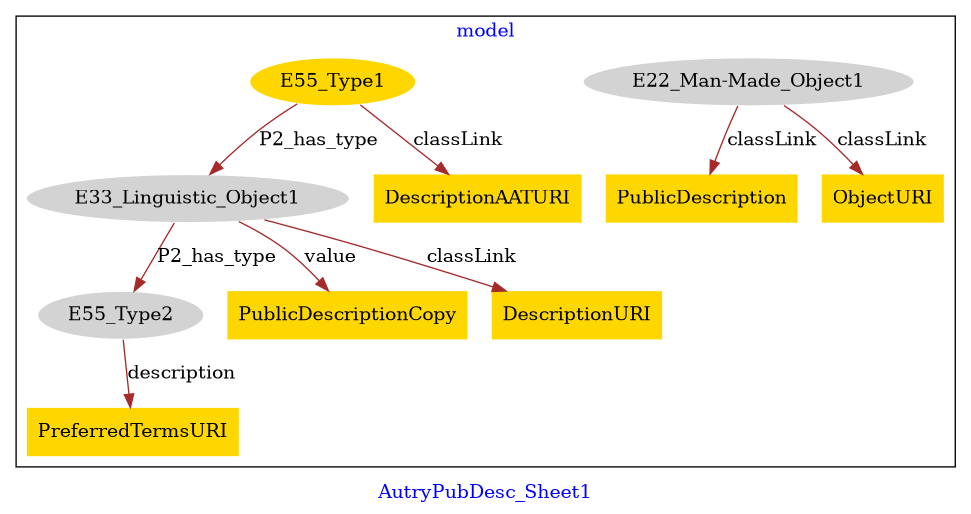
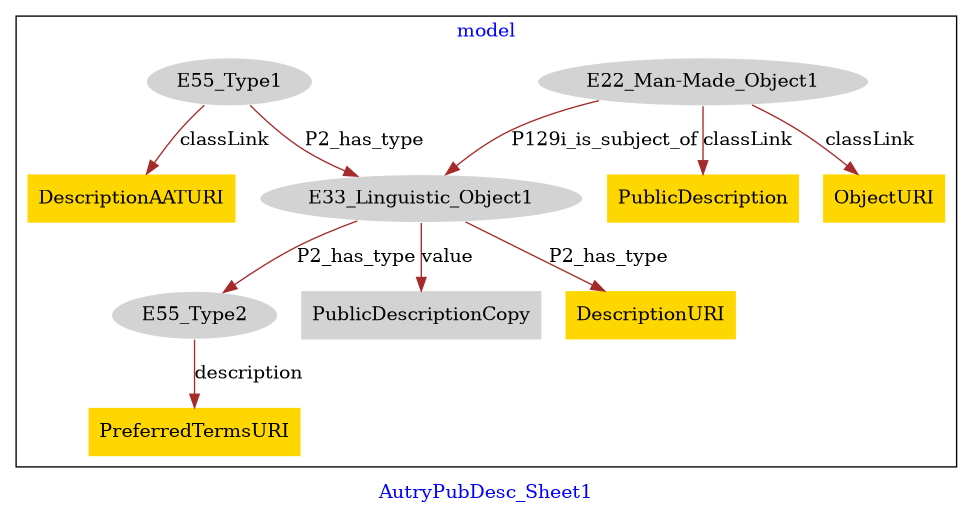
node "E55_Type1": fillcolor gold -> lightgray
edge "E22_Man-Made_Object1" -> "E33_Linguistic_Object1": added, label "P129i_is_subject_of"
edge "E33_Linguistic_Object1" -> "DescriptionURI": label "classLink" -> "P2_has_type"
node "PublicDescriptionCopy": fillcolor gold -> lightgray
